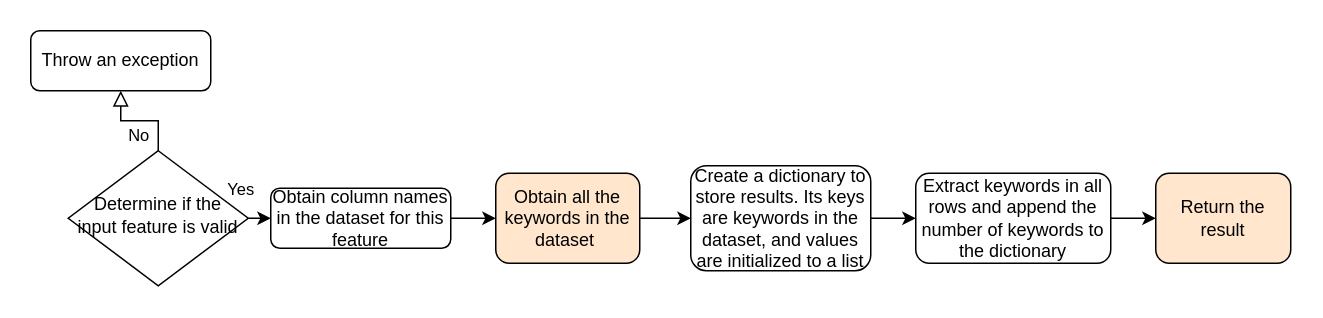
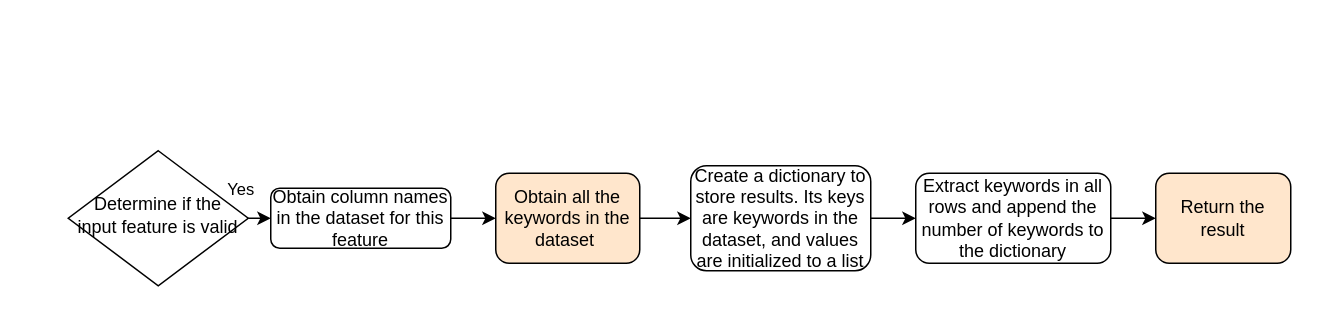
node "Throw an exception": removed
edge "Determine if the input feature is valid" -> "Throw an exception": removed, label "No"
